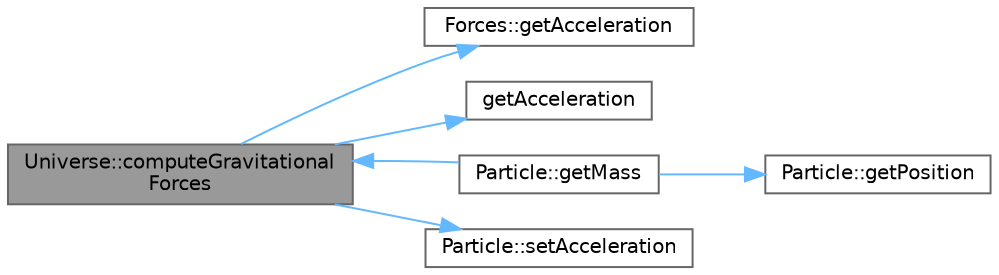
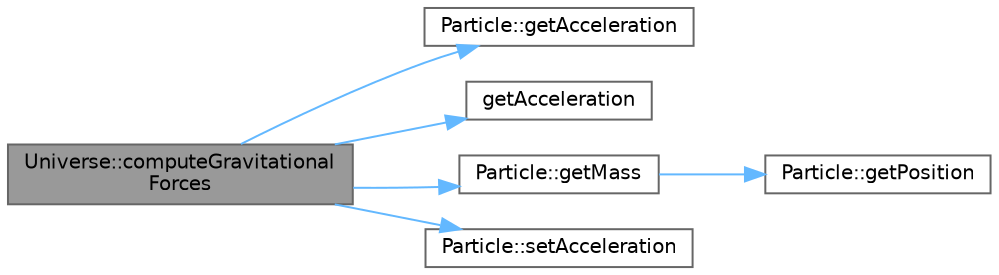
node "Forces::getAcceleration": label "Forces::getAcceleration" -> "Particle::getAcceleration"
edge "Particle::getMass" -> "Universe::computeGravitational Forces": reversed
